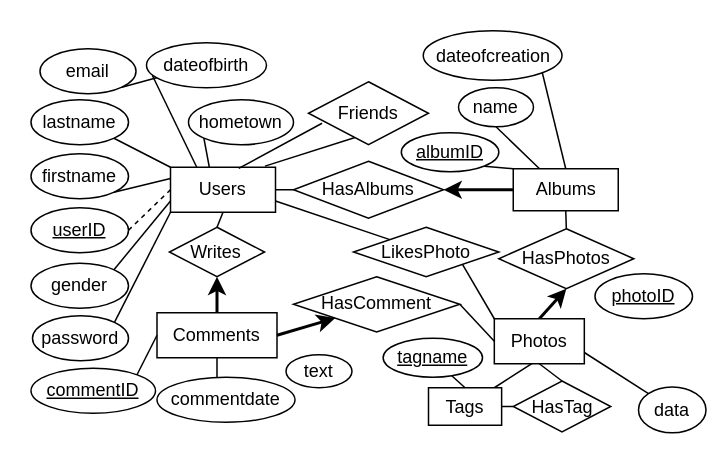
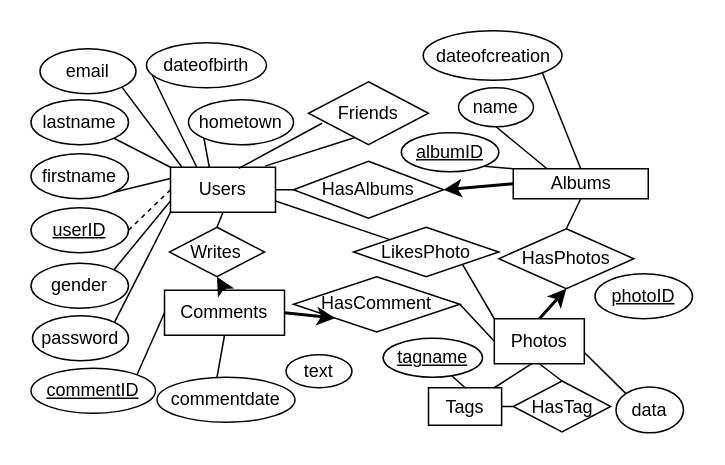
edge "dateofbirth" -- "email": now "Users" -- "email"
node "Albums": size 105x42 -> 135x30
node "Comments": moved (217, 335) -> (224, 313)
node "data": moved (672, 410) -> (650, 410)
